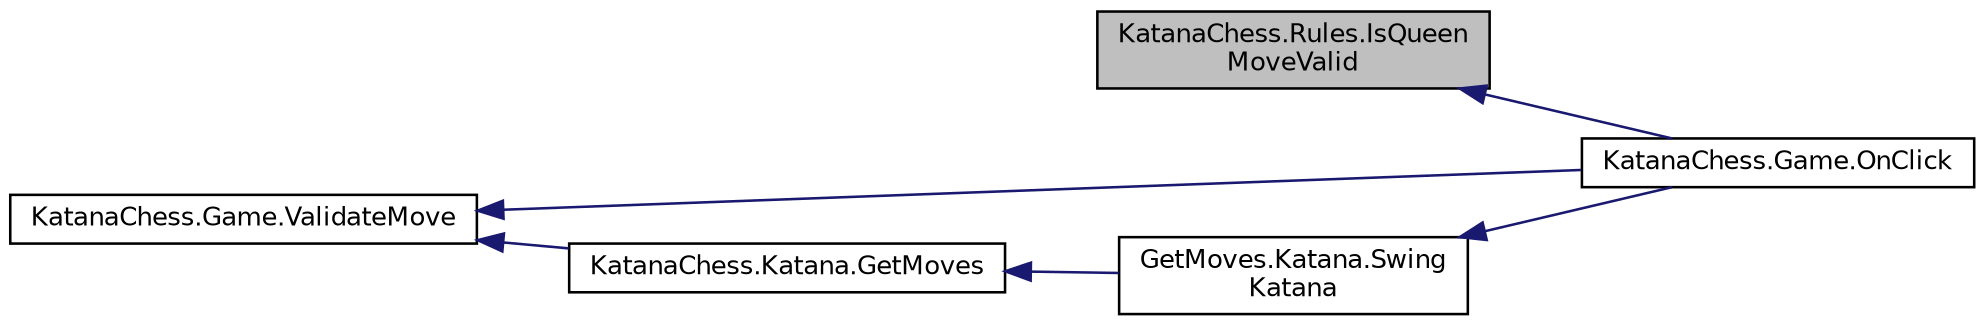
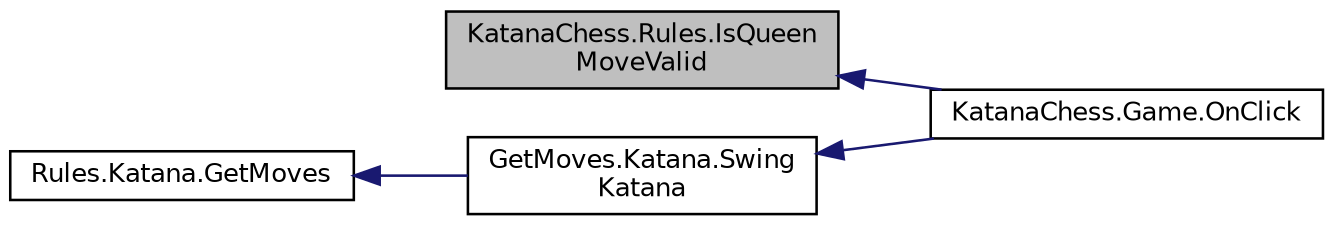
node "KatanaChess.Game.ValidateMove": removed
node "KatanaChess.Katana.GetMoves": label "KatanaChess.Katana.GetMoves" -> "Rules.Katana.GetMoves"
